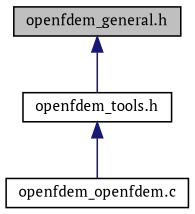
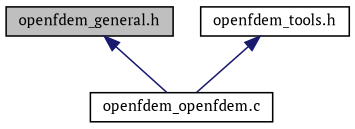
edge "openfdem_tools.h" -> "openfdem_general.h": now "openfdem_openfdem.c" -> "openfdem_general.h"
